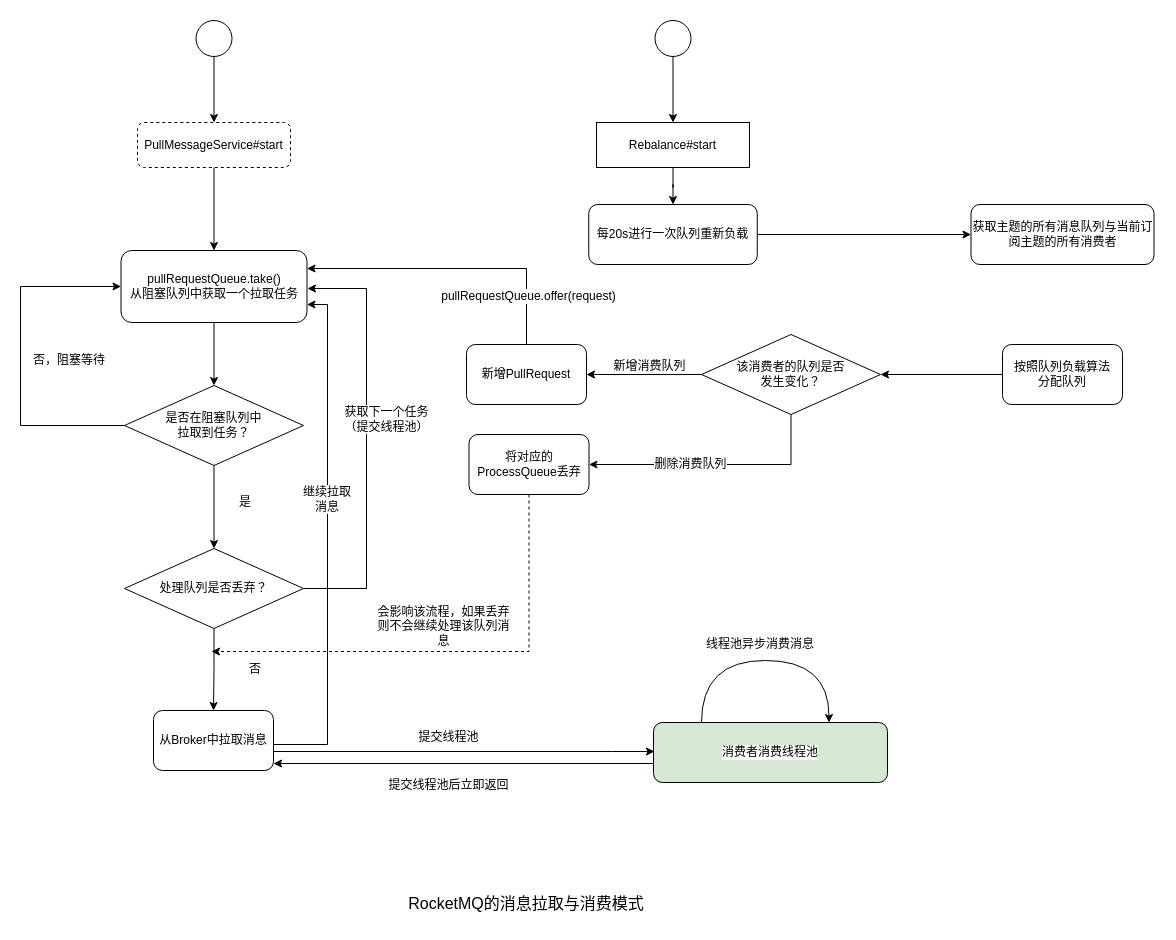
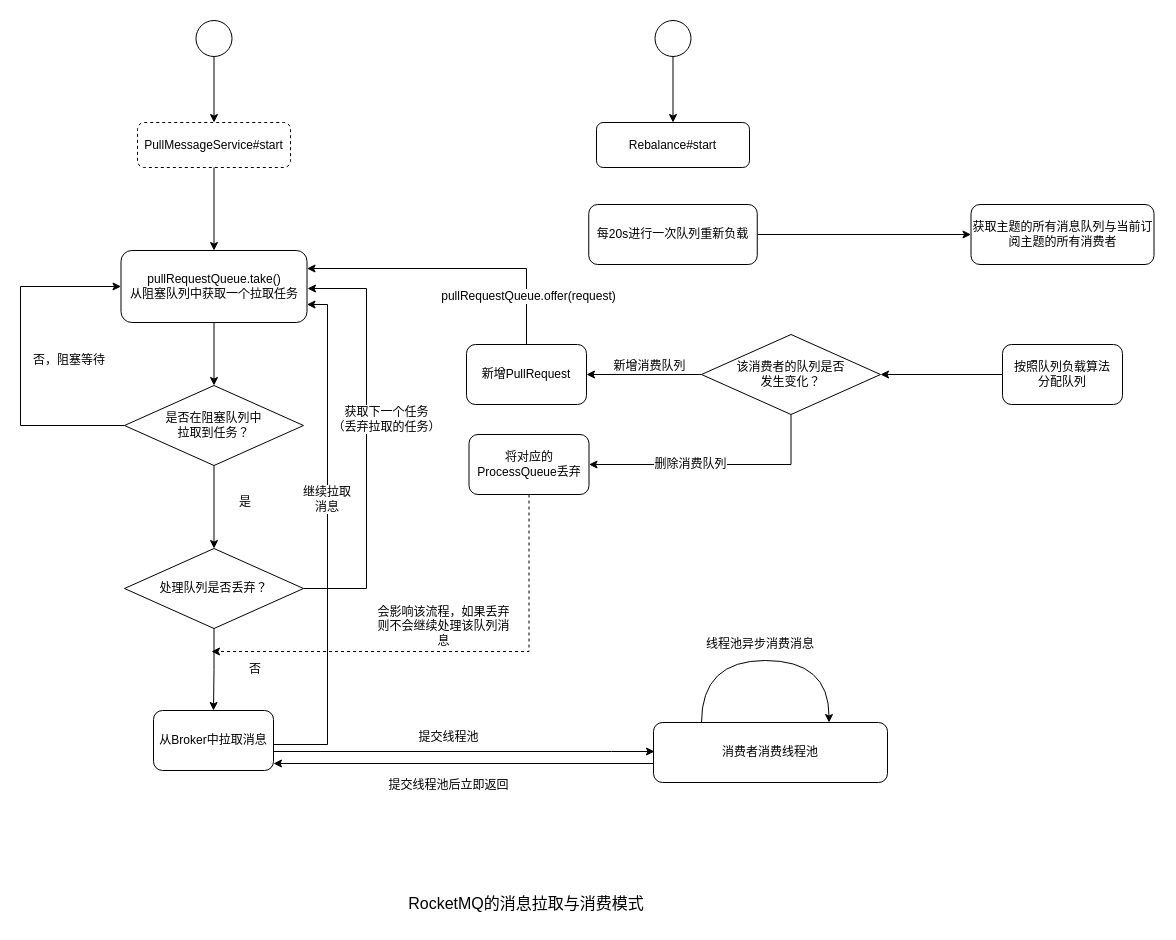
node "Rebalance#start": shape rectangle -> rounded rectangle
edge "Rebalance#start" -> "每20s进行一次队列重新负载": removed
node "获取下一个任务 （提交线程池）": label "获取下一个任务 （提交线程池）" -> "获取下一个任务 （丢弃拉取的任务）"
node "消费者消费线程池": fillcolor #d5e8d4 -> #ffffff
